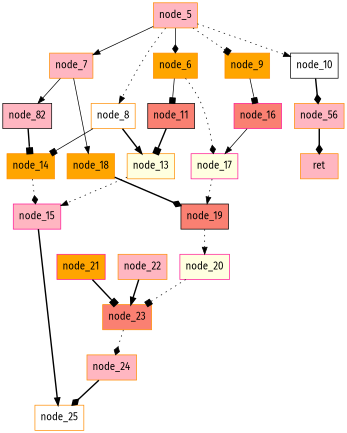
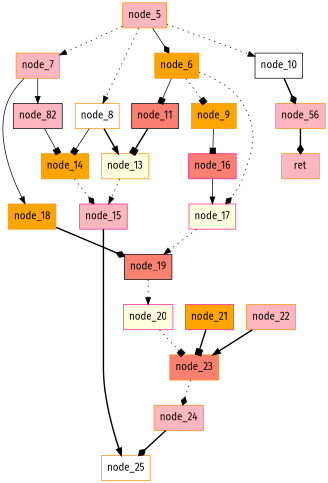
edge "node_5" -> "node_9": now "node_6" -> "node_9"
edge "node_5" -> "node_7": style solid -> dotted
edge "node_82" -> "node_14": style bold -> solid
